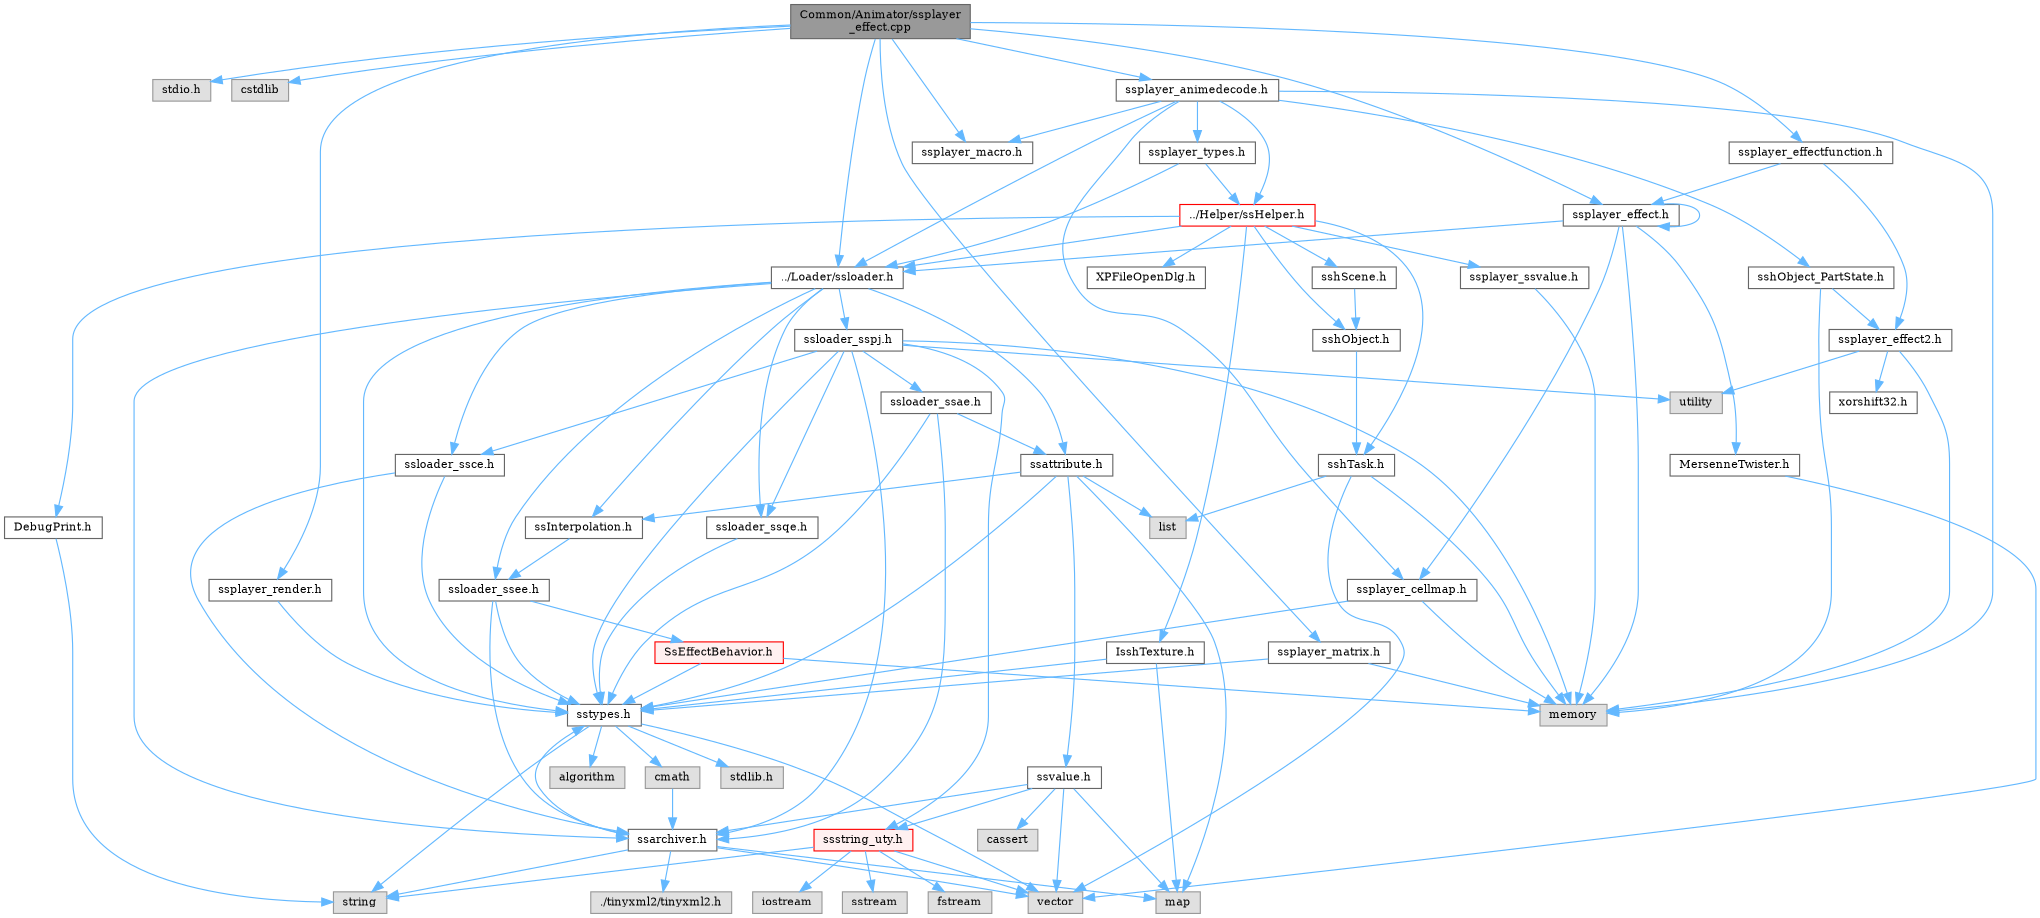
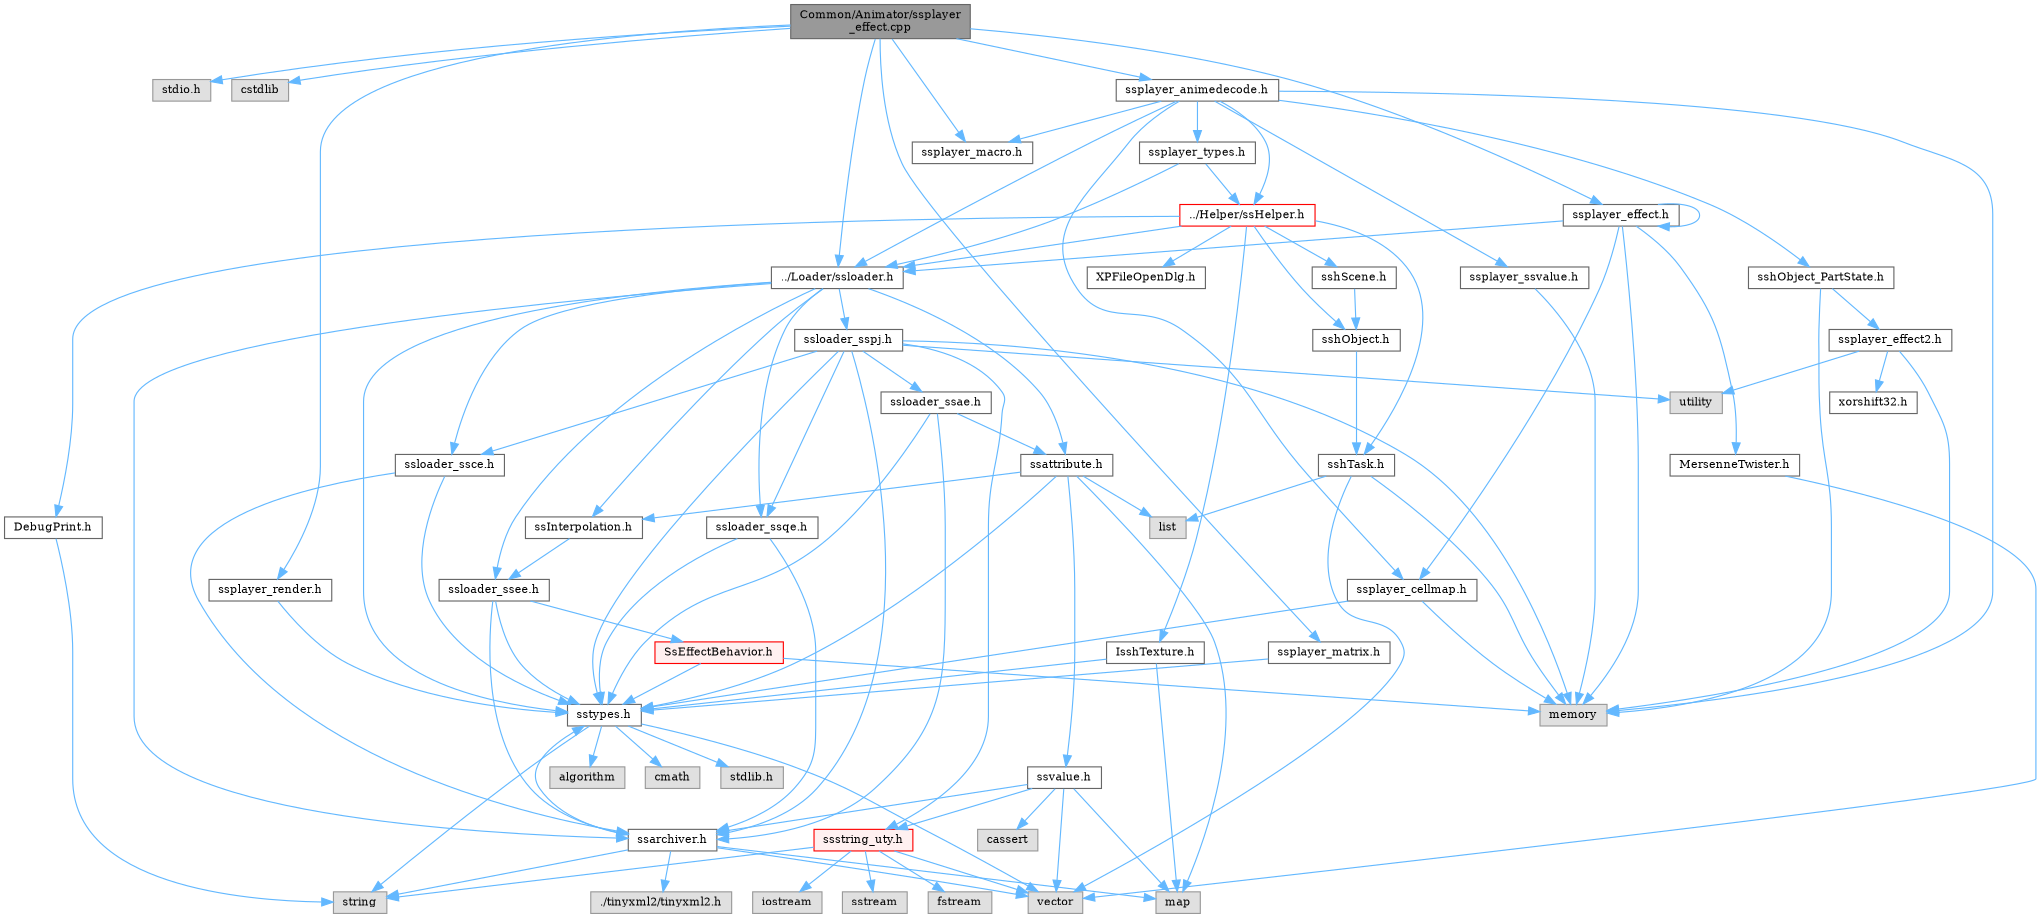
node "ssplayer_effectfunction.h": removed
edge "../Helper/ssHelper.h" -> "ssplayer_ssvalue.h": now "ssplayer_animedecode.h" -> "ssplayer_ssvalue.h"
edge "ssplayer_matrix.h" -> "memory": removed
edge "cmath" -> "ssarchiver.h": now "ssloader_ssqe.h" -> "ssarchiver.h"
